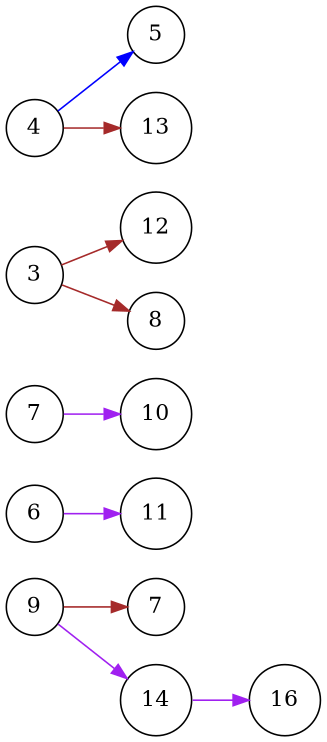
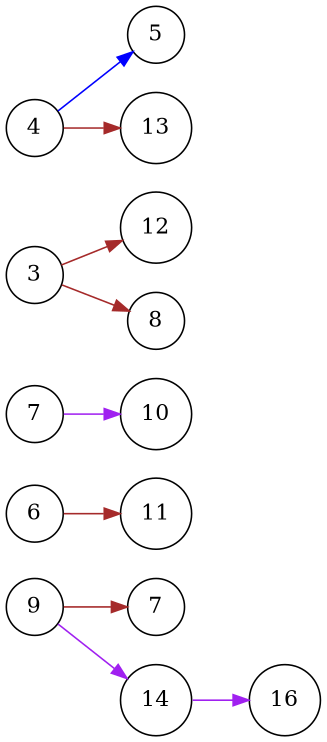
edge "6" -> "11": color purple -> brown
